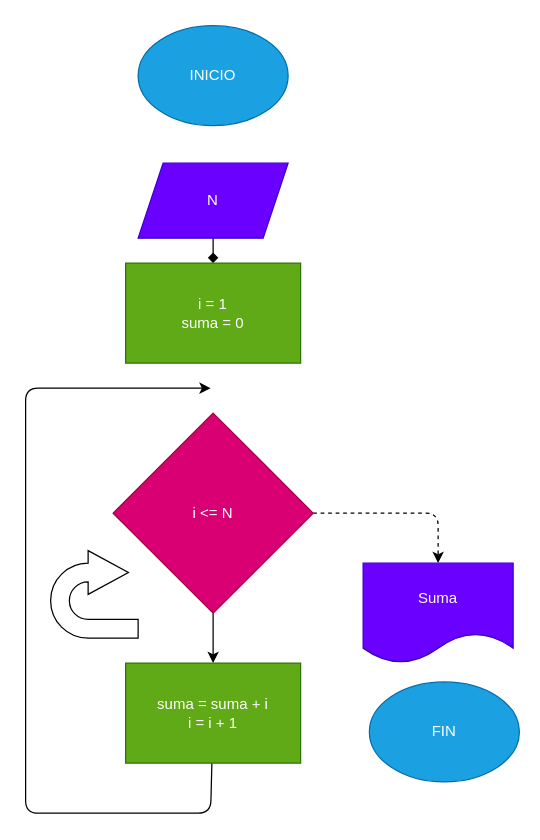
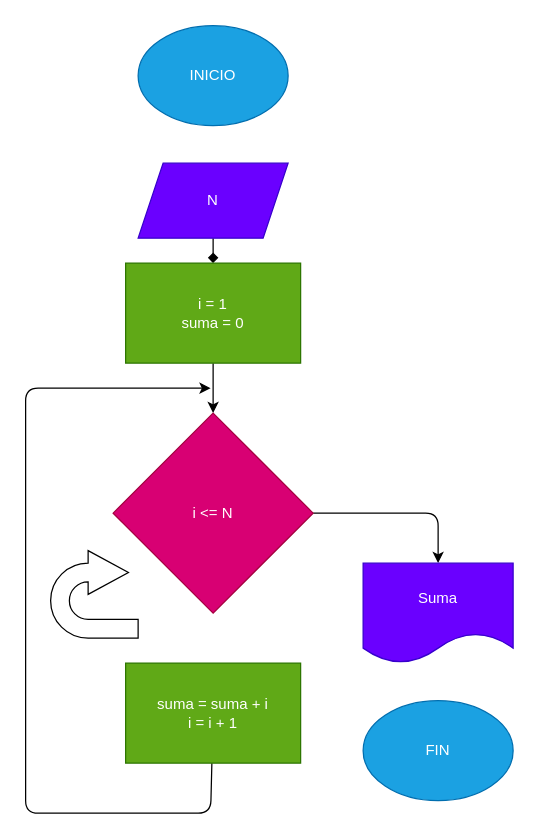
edge "i = 1 suma = 0" -> "i <= N": added
edge "i <= N" -> "Suma": style dashed -> solid
edge "i <= N" -> "suma = suma + i i = i + 1": removed
node "FIN": moved (444, 732) -> (438, 751)
